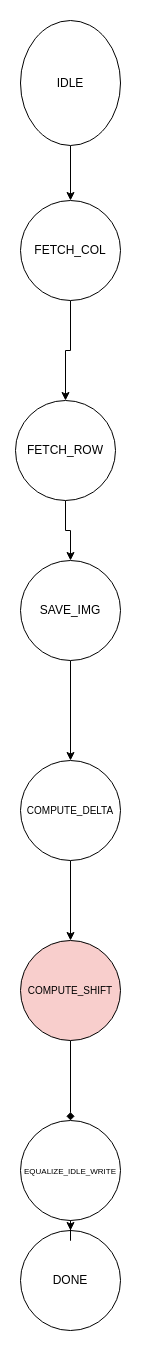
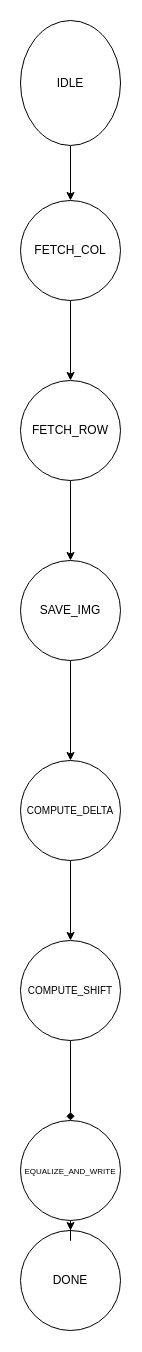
node "FETCH_ROW": moved (66, 451) -> (71, 431)
node "COMPUTE_SHIFT": fillcolor #f8cecc -> #ffffff
node "EQUALIZE_IDLE_WRITE": label "EQUALIZE_IDLE_WRITE" -> "EQUALIZE_AND_WRITE"
